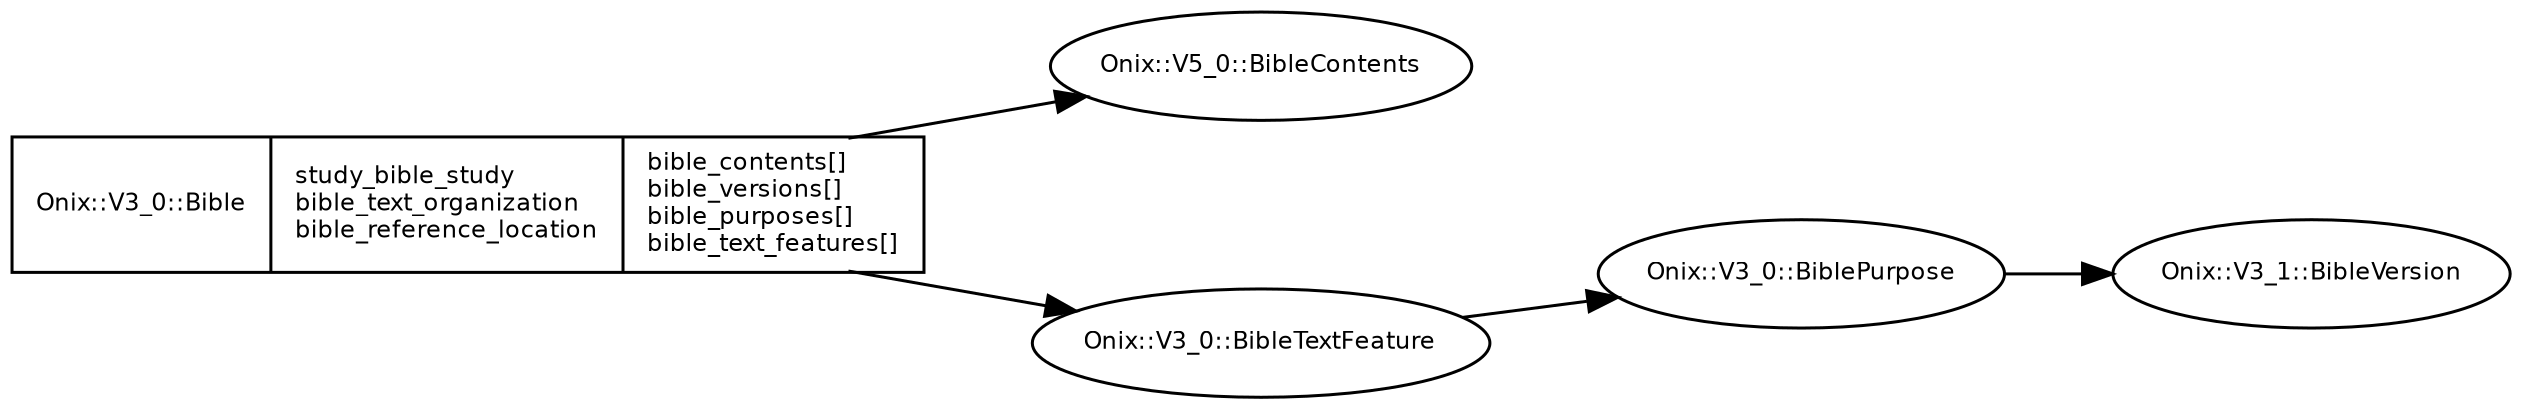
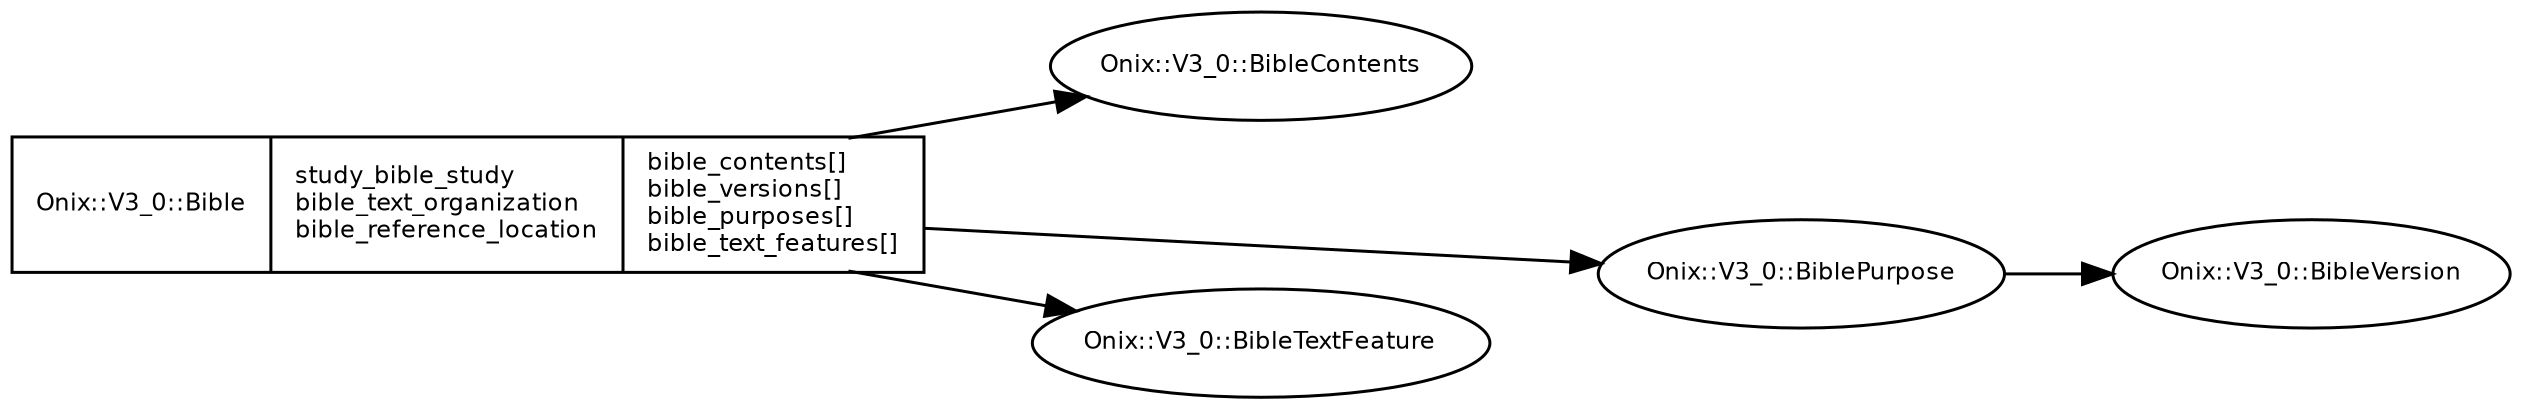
node "Onix::V5_0::BibleContents": label "Onix::V5_0::BibleContents" -> "Onix::V3_0::BibleContents"
node "Onix::V3_1::BibleVersion": label "Onix::V3_1::BibleVersion" -> "Onix::V3_0::BibleVersion"
edge "Onix::V3_0::BibleTextFeature" -> "Onix::V3_0::BiblePurpose": now "Onix::V3_0::Bible" -> "Onix::V3_0::BiblePurpose"
